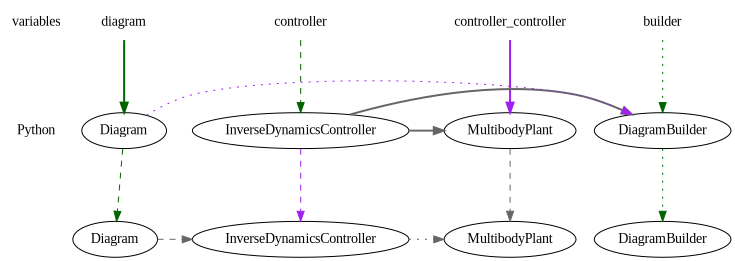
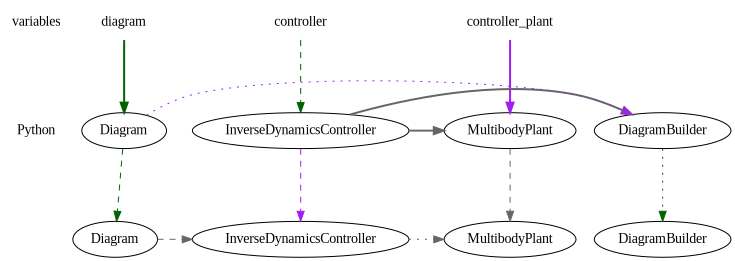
node "controller_controller": label "controller_controller" -> "controller_plant"
node "builder": removed
